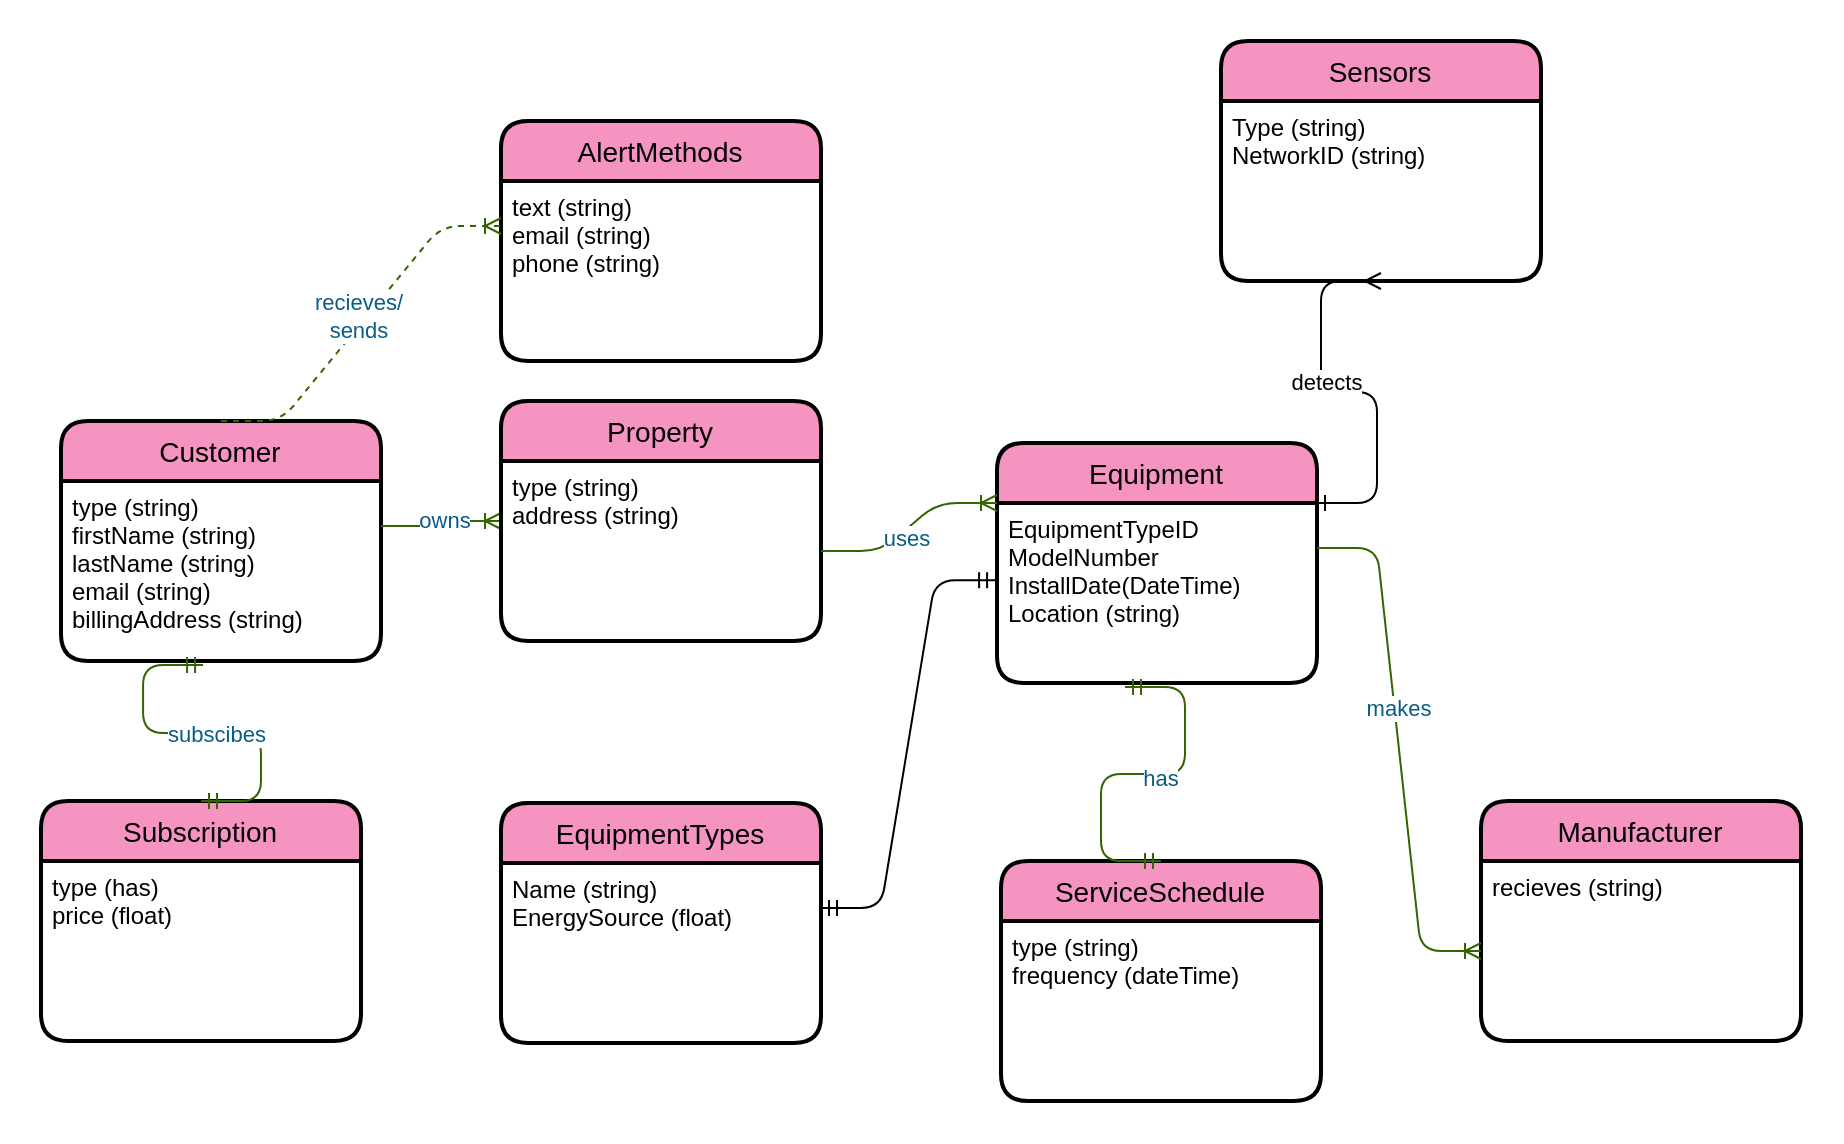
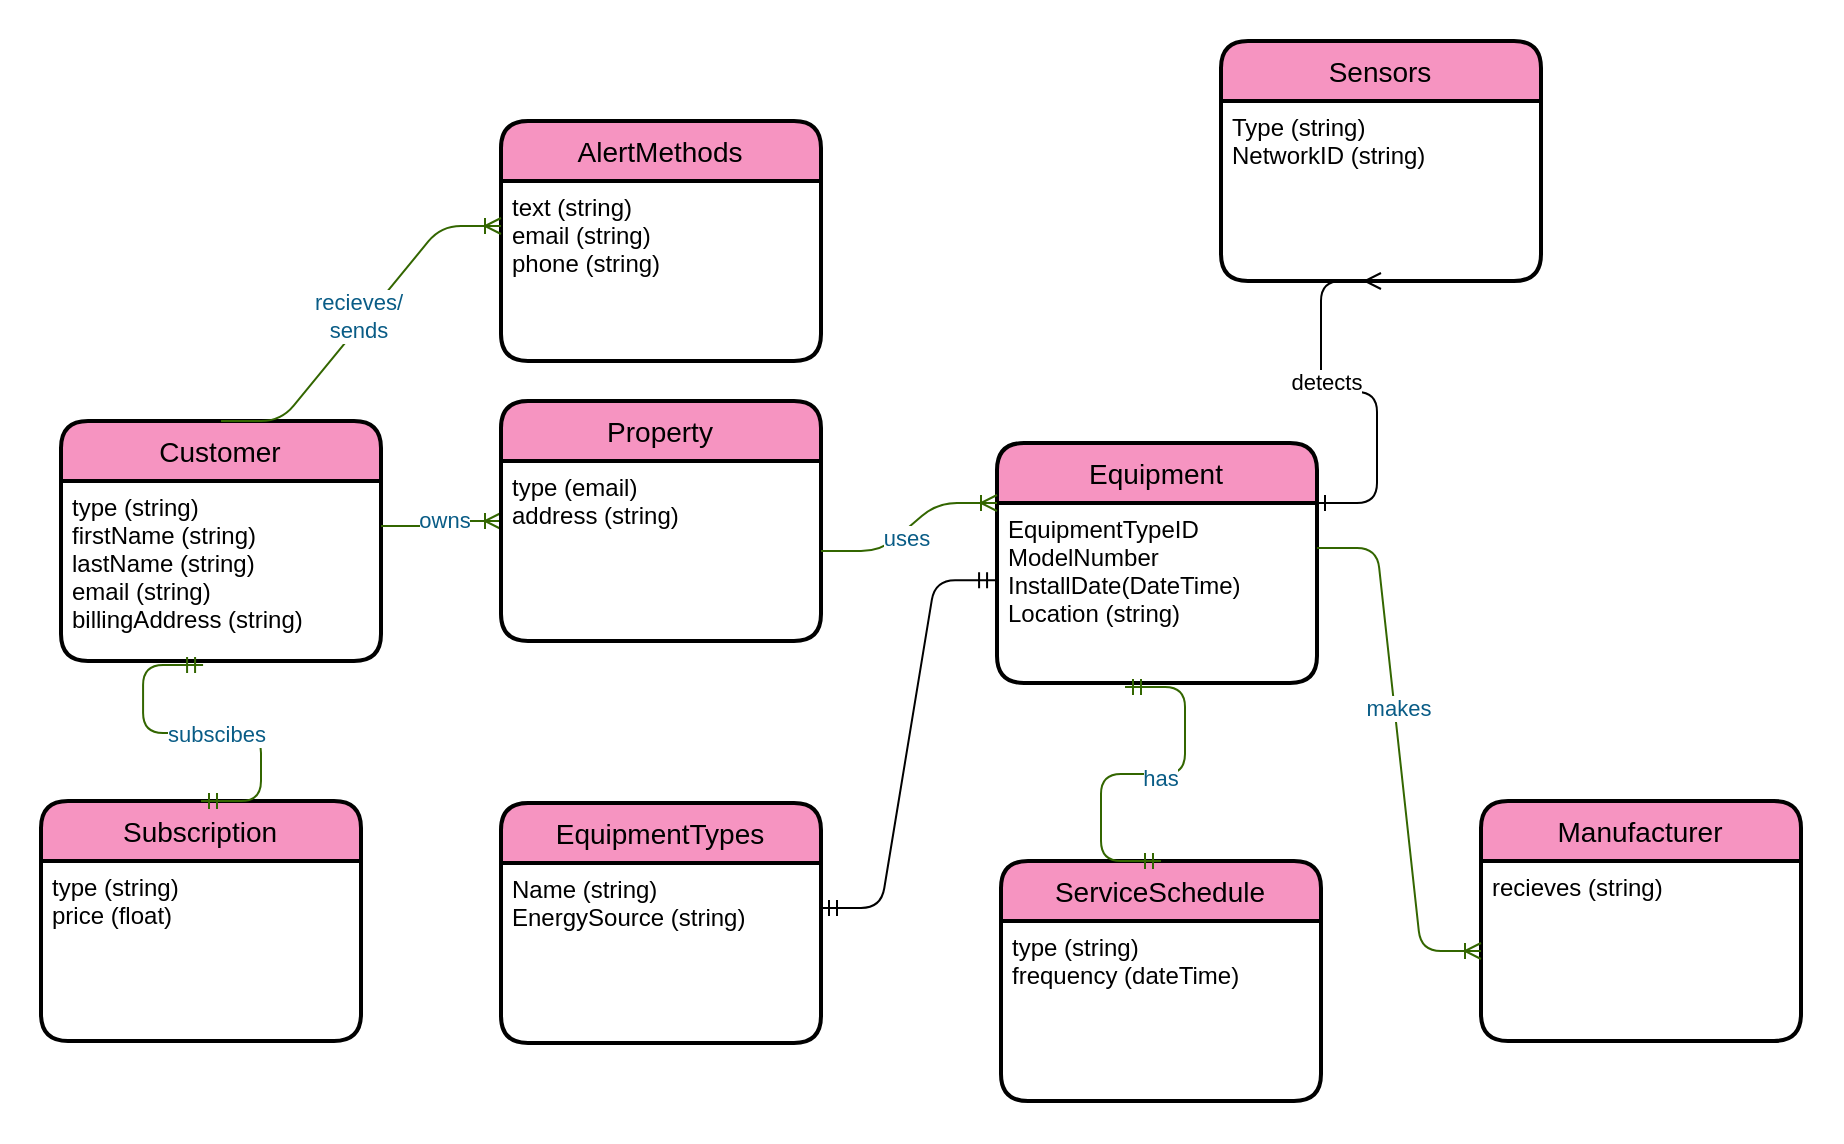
edge "Customer" -> "text (string) email (string) phone (string)": style dashed -> solid
node "type (string) address (string)": label "type (string) address (string)" -> "type (email) address (string)"
node "type (has) price (float)": label "type (has) price (float)" -> "type (string) price (float)"
node "Name (string) EnergySource (float)": label "Name (string) EnergySource (float)" -> "Name (string) EnergySource (string)"
